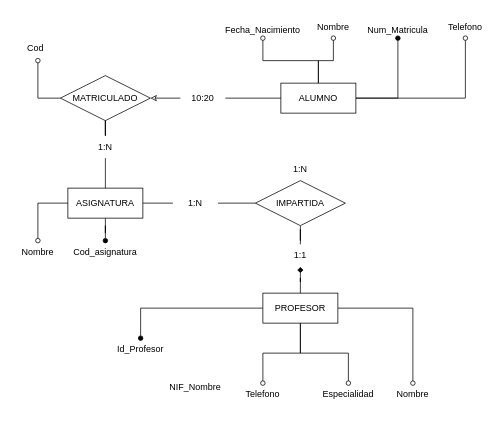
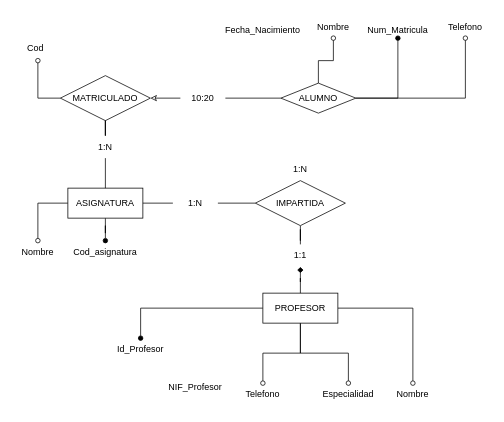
edge "ALUMNO" -> "Fecha_Nacimiento": removed
node "ALUMNO": shape rectangle -> diamond
node "NIF_Nombre": label "NIF_Nombre" -> "NIF_Profesor"
